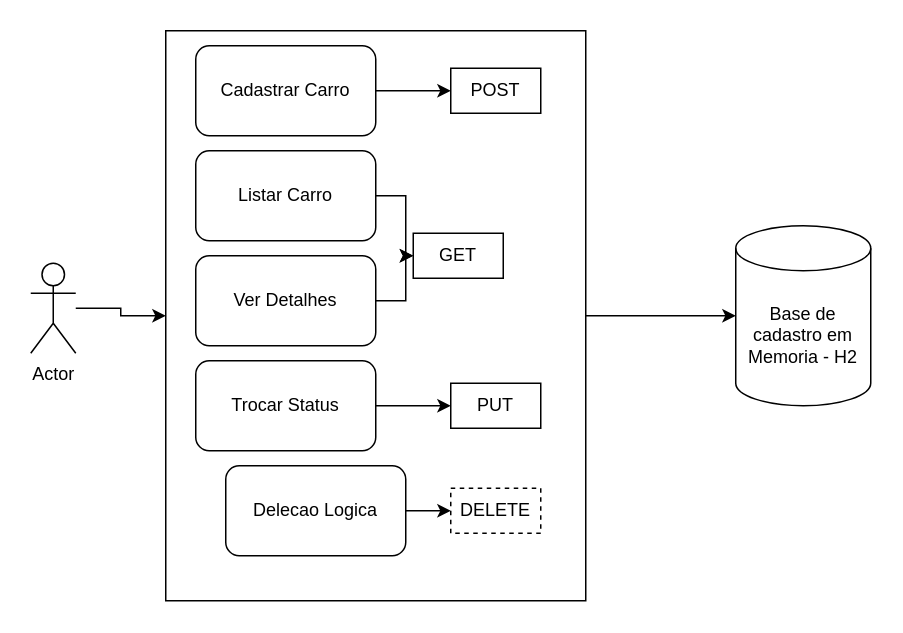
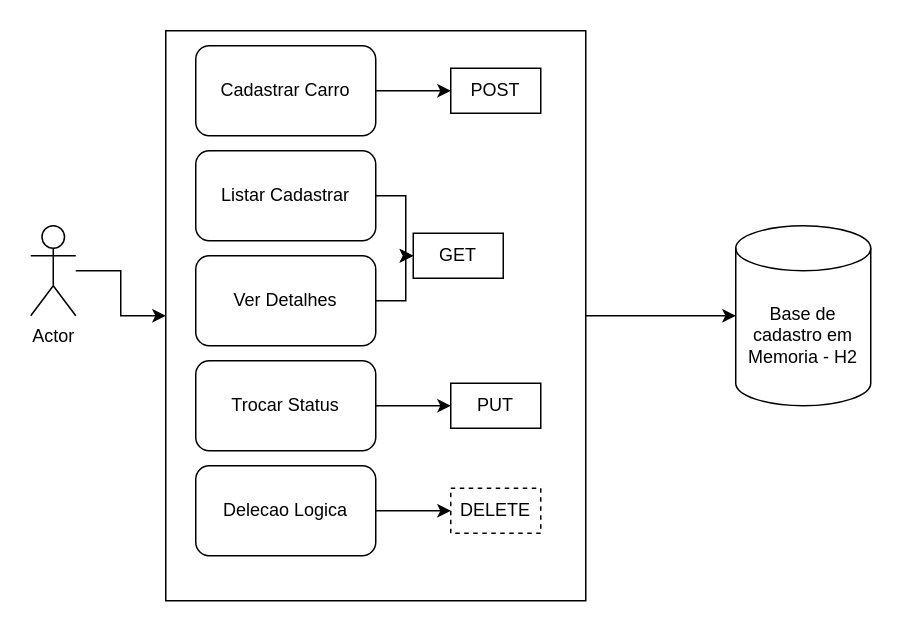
node "Listar Carro": label "Listar Carro" -> "Listar Cadastrar"
node "Actor": moved (53, 308) -> (53, 271)
node "Delecao Logica": moved (316, 511) -> (286, 511)
